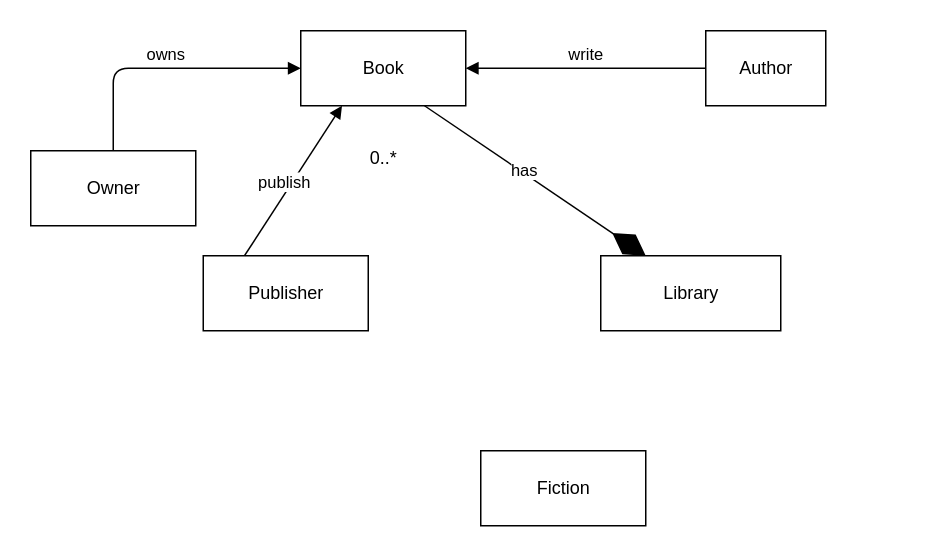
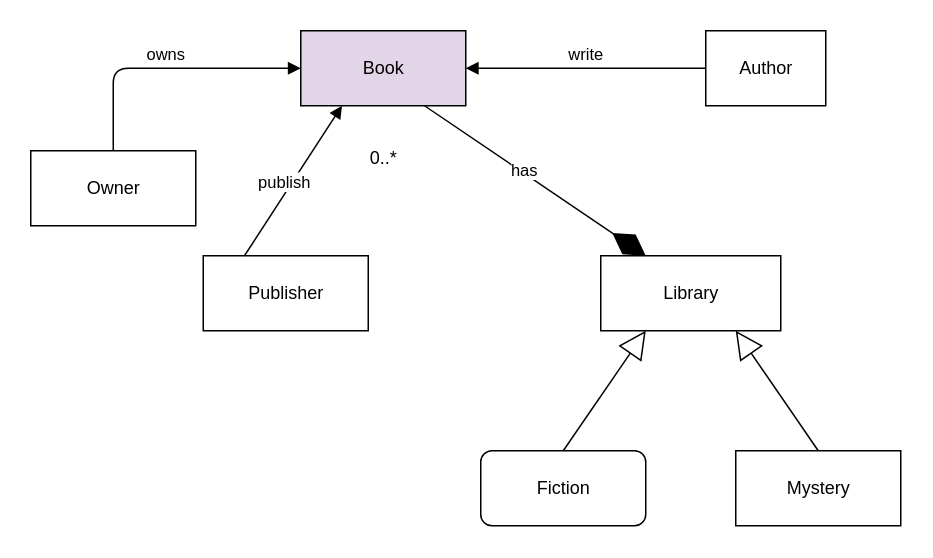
node "Book": fillcolor #ffffff -> #e1d5e7
edge "Fiction" -> "Library": added
edge "Mystery" -> "Library": added
node "Fiction": shape rectangle -> rounded rectangle
node "Mystery": added
